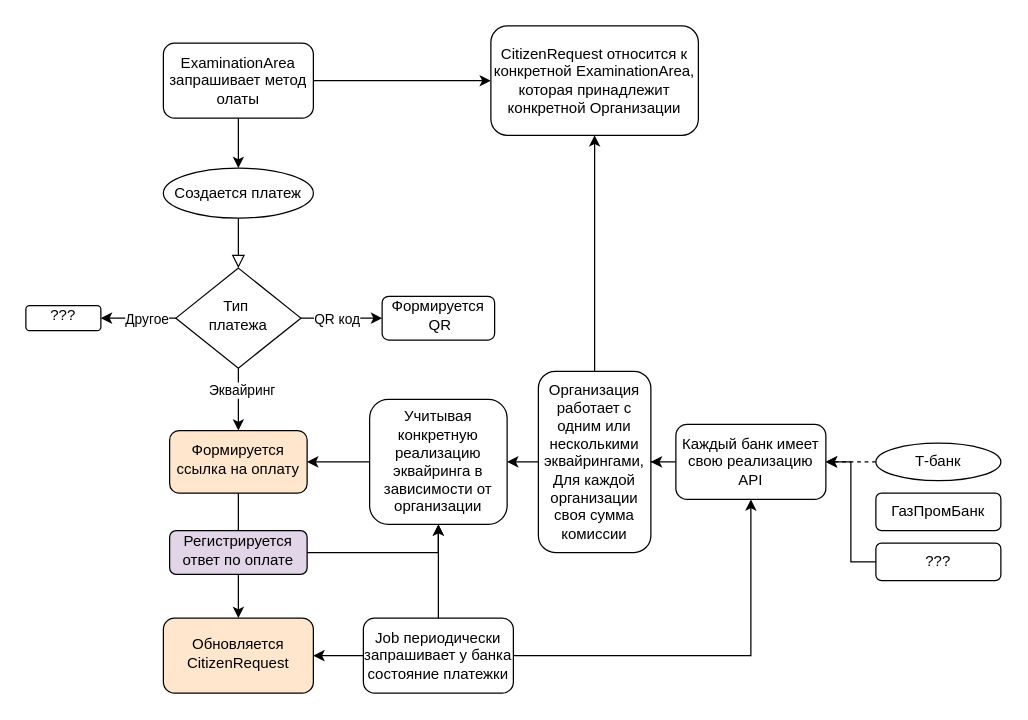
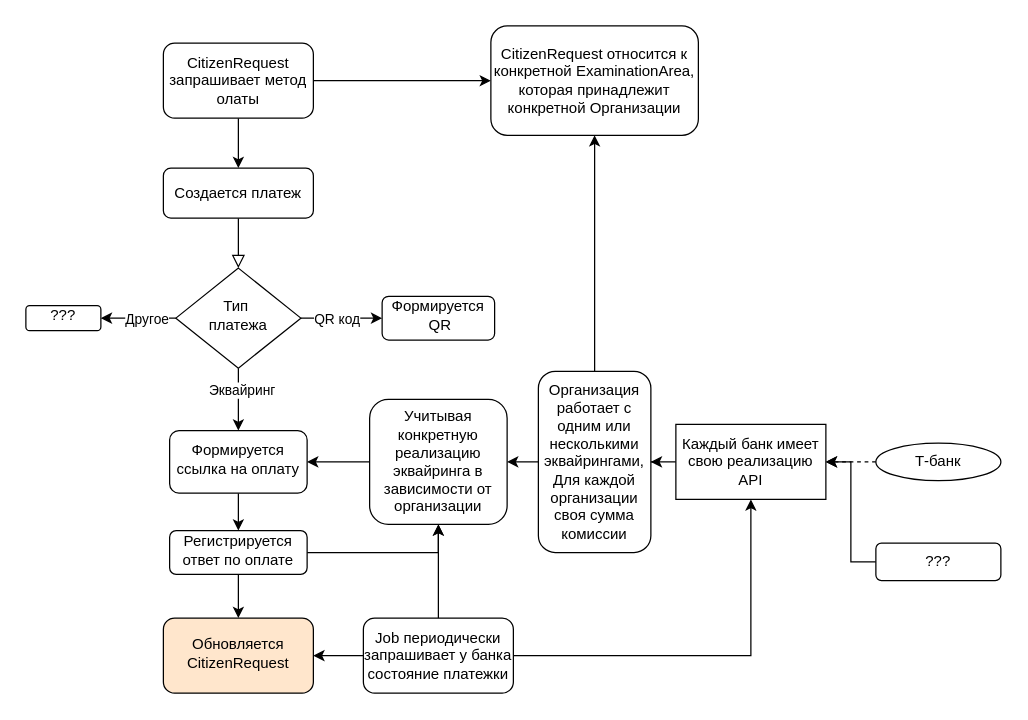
node "ExaminationArea запрашивает метод олаты": label "ExaminationArea запрашивает метод олаты" -> "CitizenRequest запрашивает метод олаты"
node "Создается платеж": shape ellipse -> rounded rectangle
node "Формируется ссылка на оплату": fillcolor #ffe6cc -> #ffffff
node "Каждый банк имеет свою реализацию API": shape rounded rectangle -> rectangle
node "ГазПромБанк": removed
edge "Формируется ссылка на оплату" -- "Регистрируется ответ по оплате": arrowhead none -> classic
node "Регистрируется ответ по оплате": fillcolor #e1d5e7 -> #ffffff
